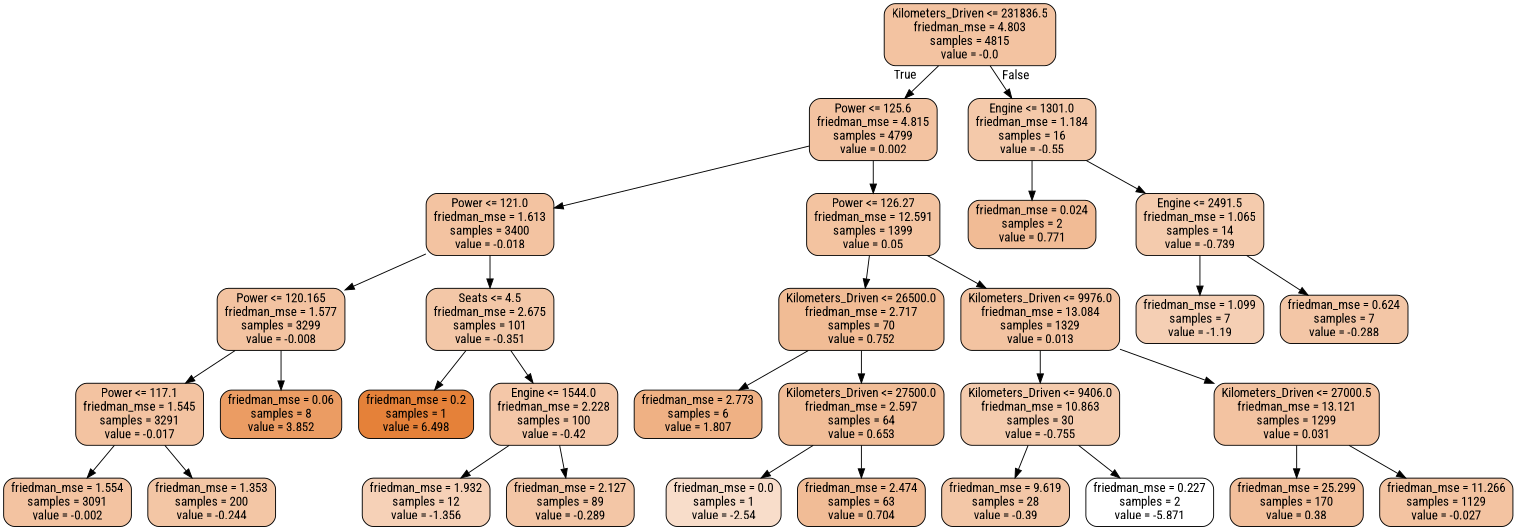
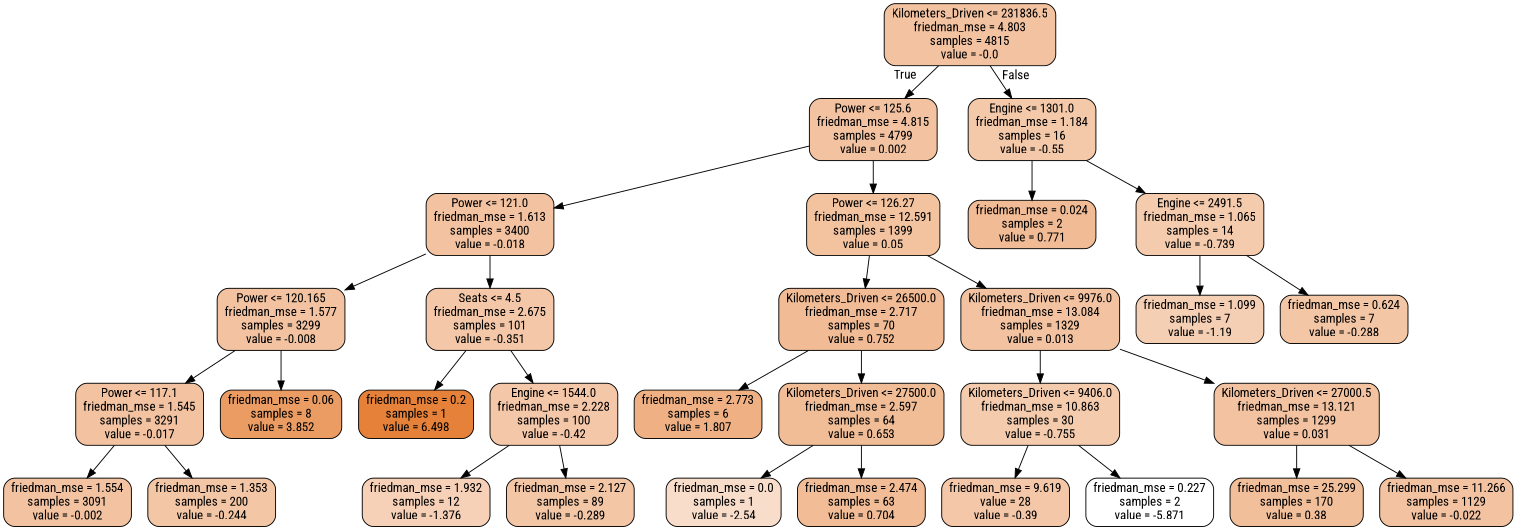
node "friedman_mse = 1.932 samples = 12 value = -1.356": label "friedman_mse = 1.932 samples = 12 value = -1.356" -> "friedman_mse = 1.932 samples = 12 value = -1.376"
node "friedman_mse = 9.619 samples = 28 value = -0.39": label "friedman_mse = 9.619 samples = 28 value = -0.39" -> "friedman_mse = 9.619 value = 28 value = -0.39"
node "friedman_mse = 11.266 samples = 1129 value = -0.027": label "friedman_mse = 11.266 samples = 1129 value = -0.027" -> "friedman_mse = 11.266 samples = 1129 value = -0.022"
